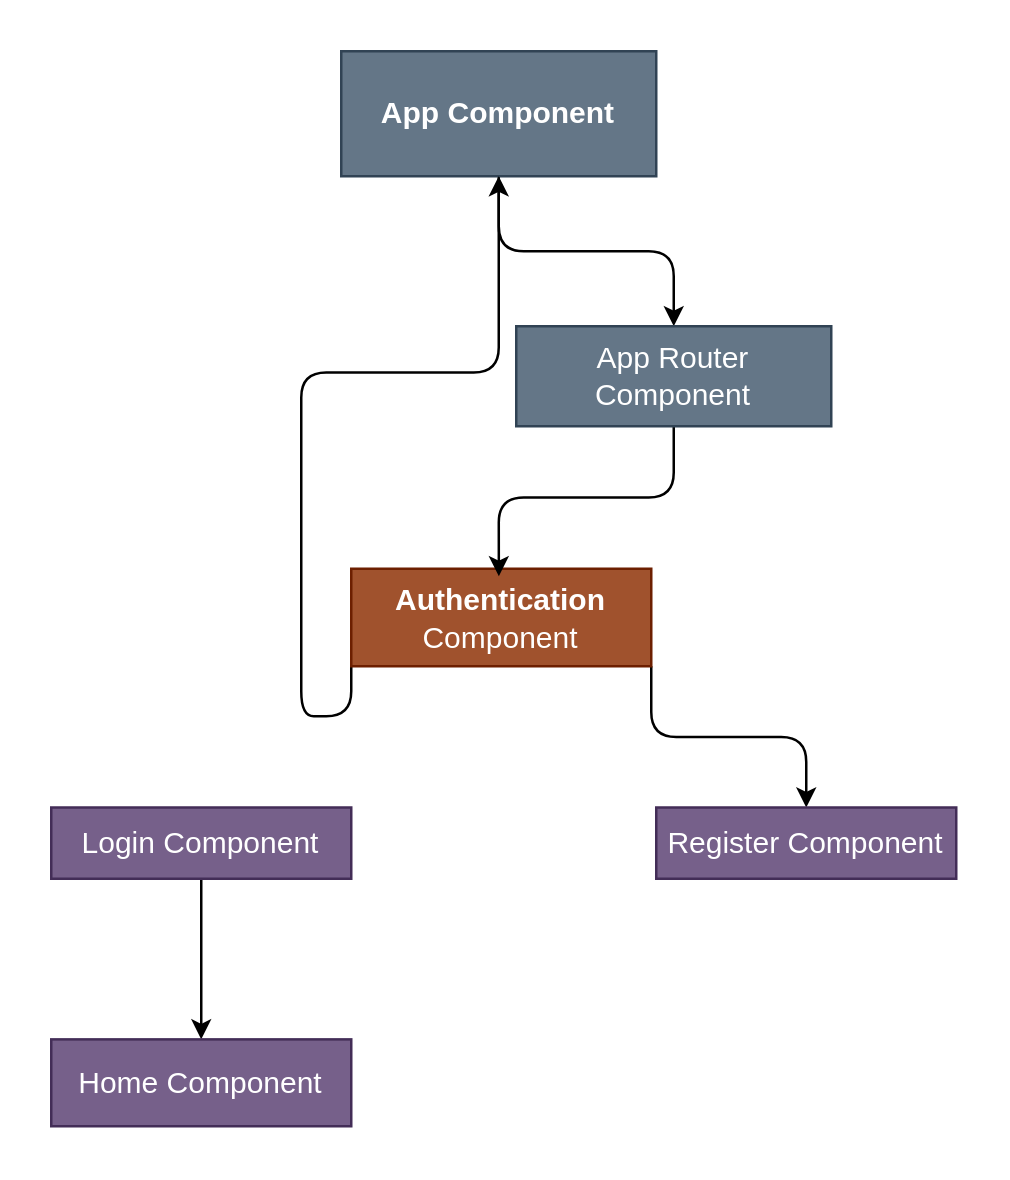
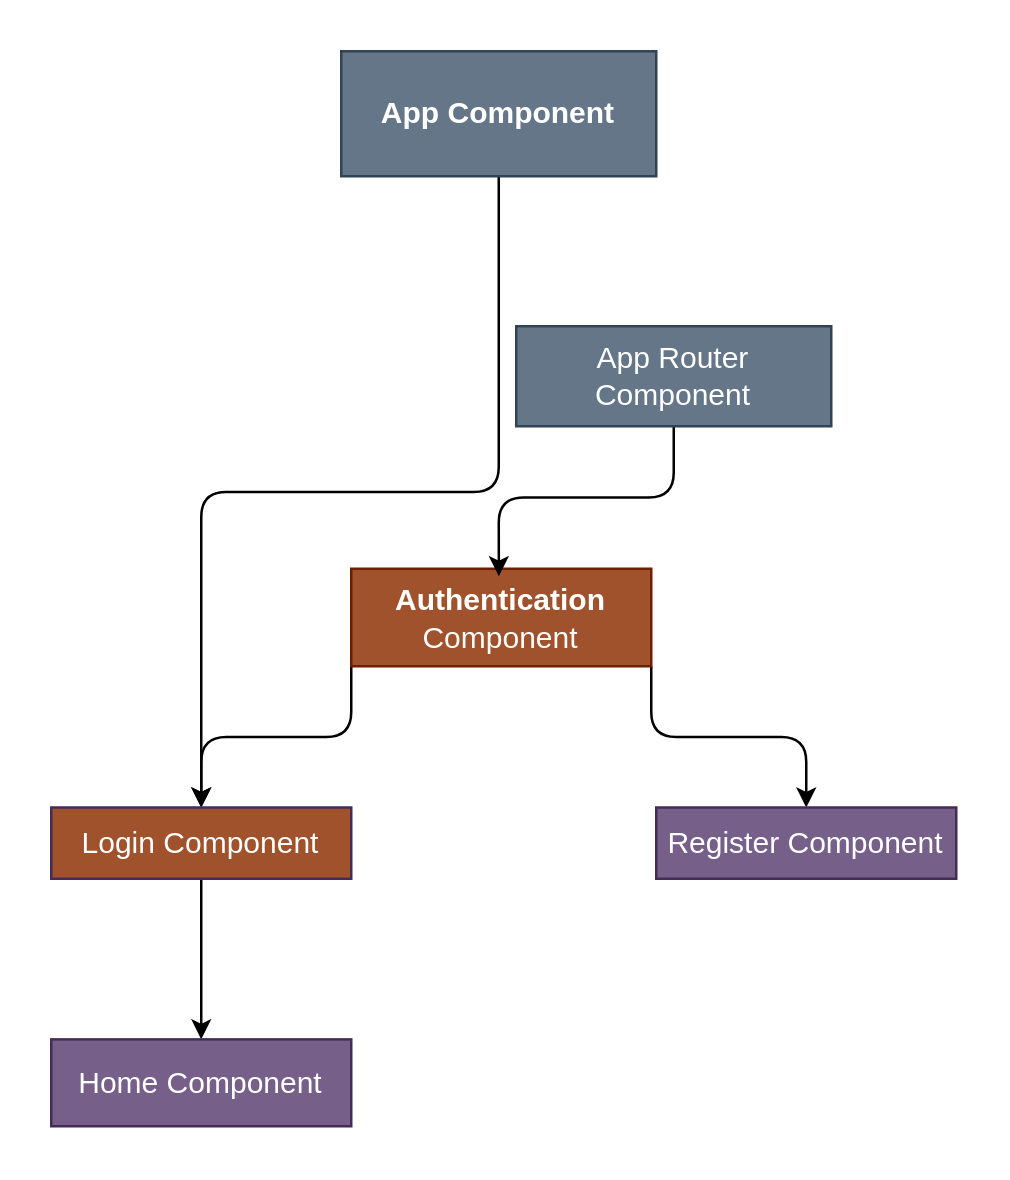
edge "App Component" -> "App Router Component": now "App Component" -> "Login Component"
edge "Authentication Component" -> "App Component": now "Authentication Component" -> "Login Component"
node "Login Component": fillcolor #76608a -> #a0522d
